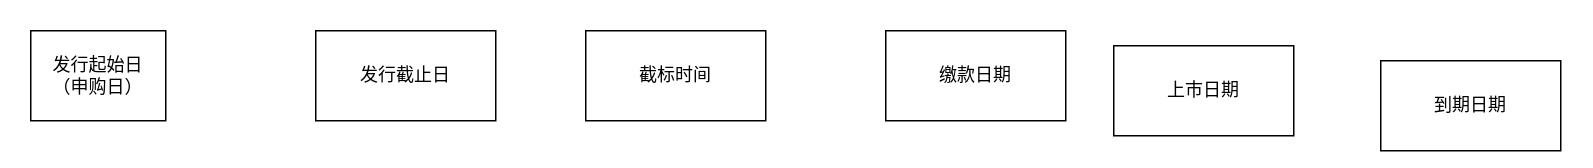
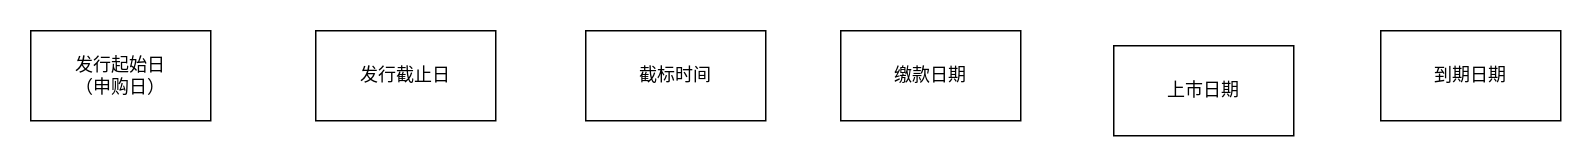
node "发行起始日 （申购日）": size 135x90 -> 180x90
node "缴款日期": moved (976, 76) -> (931, 76)
node "到期日期": moved (1471, 106) -> (1471, 76)
